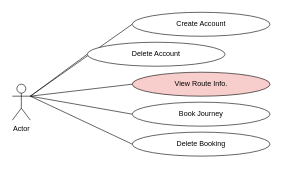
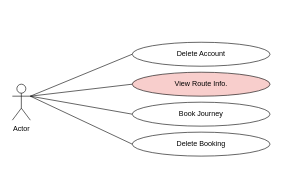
node "Create Account": removed
edge "Create Account" -- "Actor": removed
node "Delete Account": moved (156, 54) -> (201, 54)
